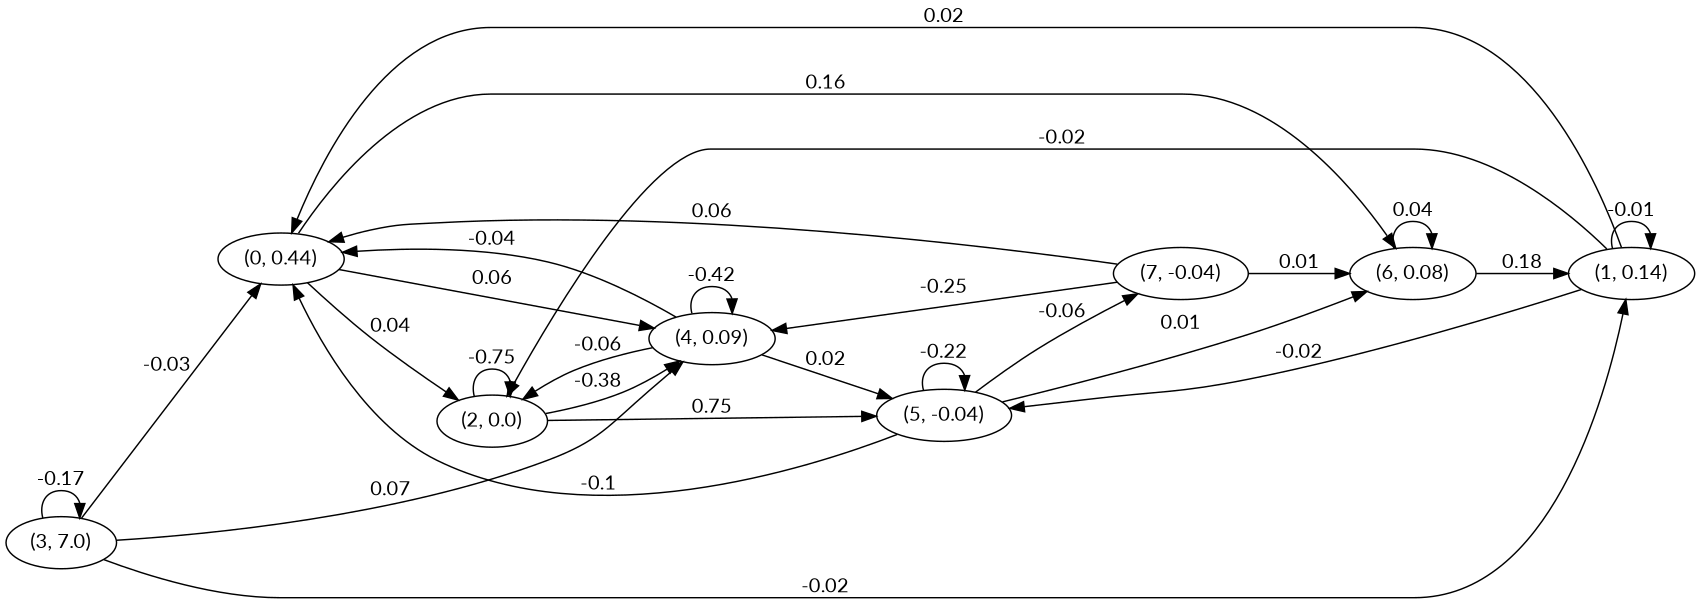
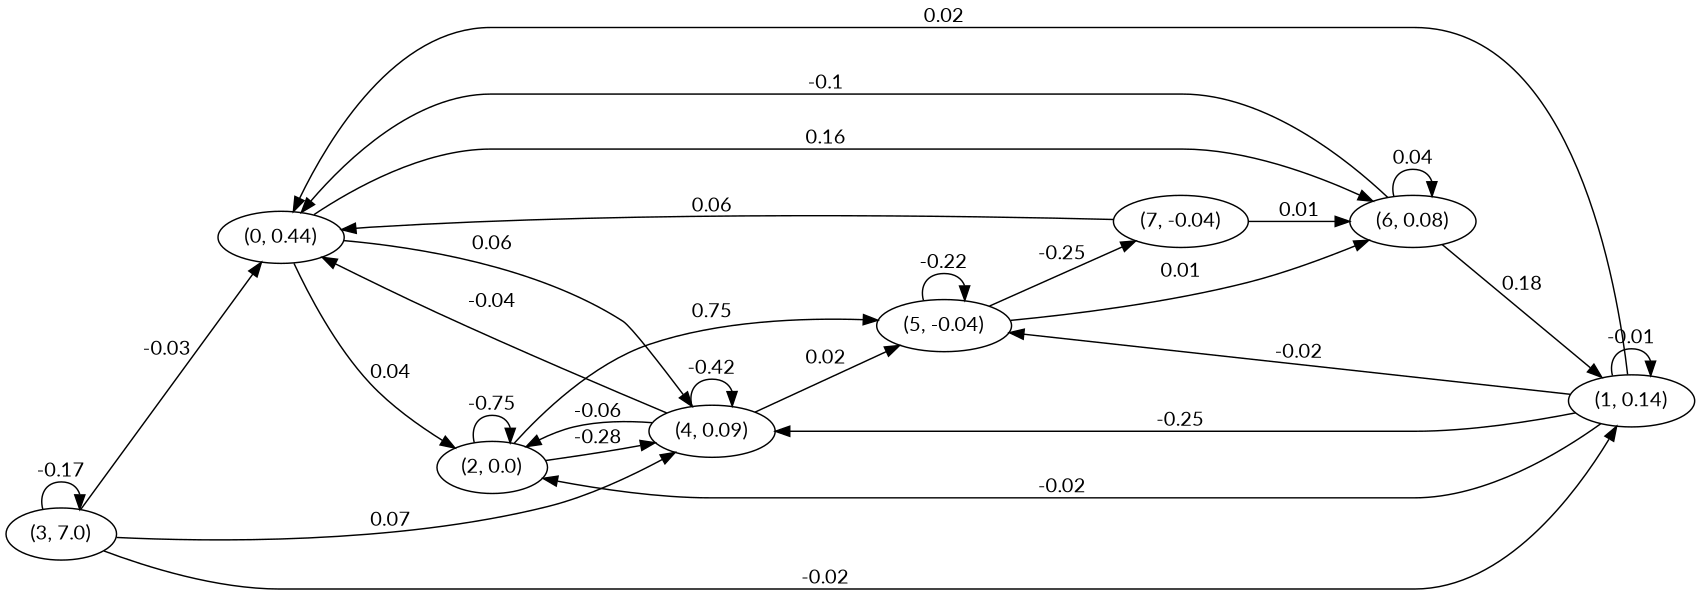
edge "(7, -0.04)" -> "(4, 0.09)": now "(1, 0.14)" -> "(4, 0.09)"
edge "(5, -0.04)" -> "(7, -0.04)": label "-0.06" -> "-0.25"
edge "(2, 0.0)" -> "(4, 0.09)": label "-0.38" -> "-0.28"
edge "(5, -0.04)" -> "(0, 0.44)": now "(6, 0.08)" -> "(0, 0.44)"
